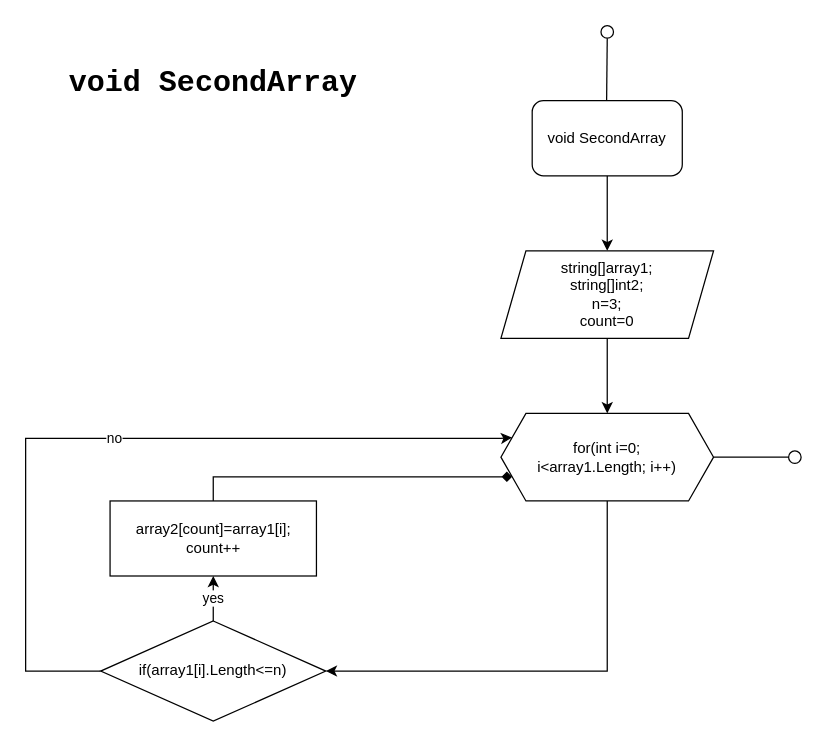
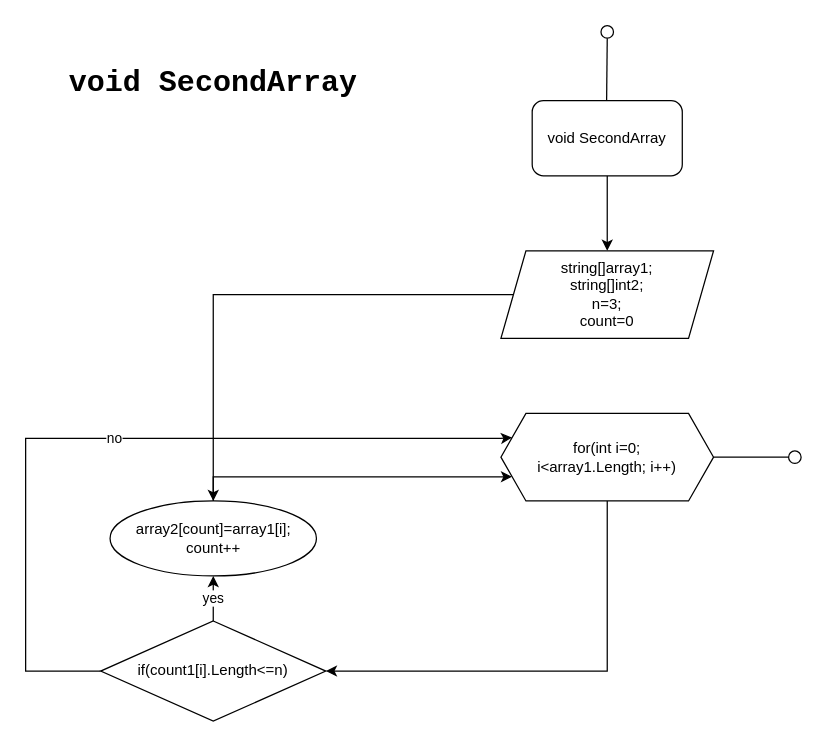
edge "string[]array1; string[]int2; n=3; count=0" -> "for(int i=0; i<array1.Length; i++)": now "string[]array1; string[]int2; n=3; count=0" -> "array2[count]=array1[i]; count++"
edge "array2[count]=array1[i]; count++" -> "for(int i=0; i<array1.Length; i++)": arrowhead diamond -> classic
node "array2[count]=array1[i]; count++": shape rectangle -> ellipse
node "if(array1[i].Length<=n)": label "if(array1[i].Length<=n)" -> "if(count1[i].Length<=n)"
